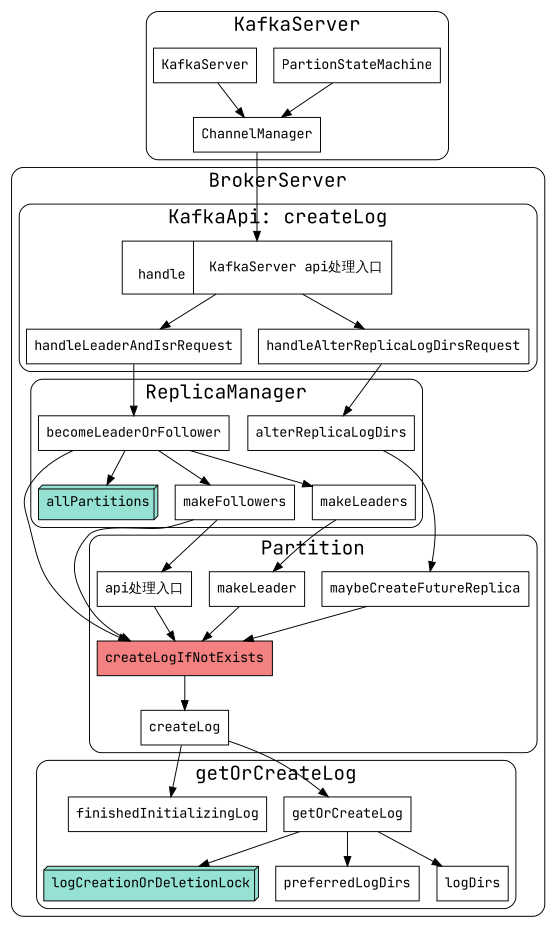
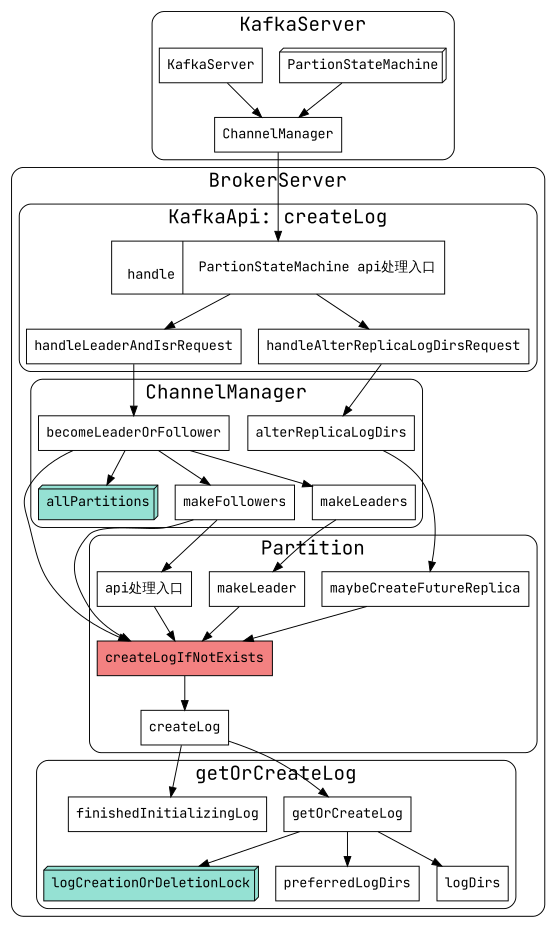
node "PartionStateMachine": shape box -> box3d
node "handle": text "KafkaServer api处理入口" -> "PartionStateMachine api处理入口"
cluster "ReplicaManager": label "ReplicaManager" -> "ChannelManager"
